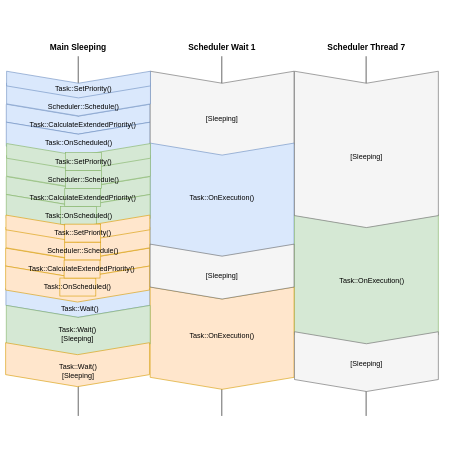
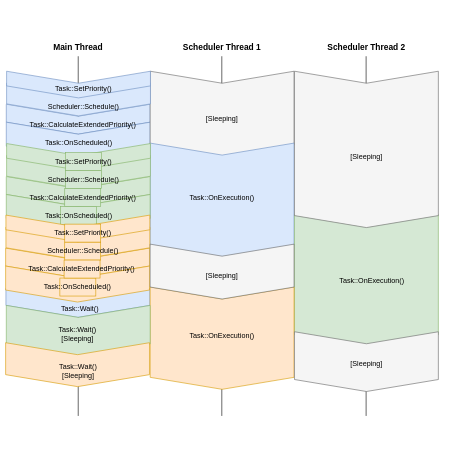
node "Main Sleeping": label "Main Sleeping" -> "Main Thread"
node "Scheduler Wait 1": label "Scheduler Wait 1" -> "Scheduler Thread 1"
node "Scheduler Thread 7": label "Scheduler Thread 7" -> "Scheduler Thread 2"
